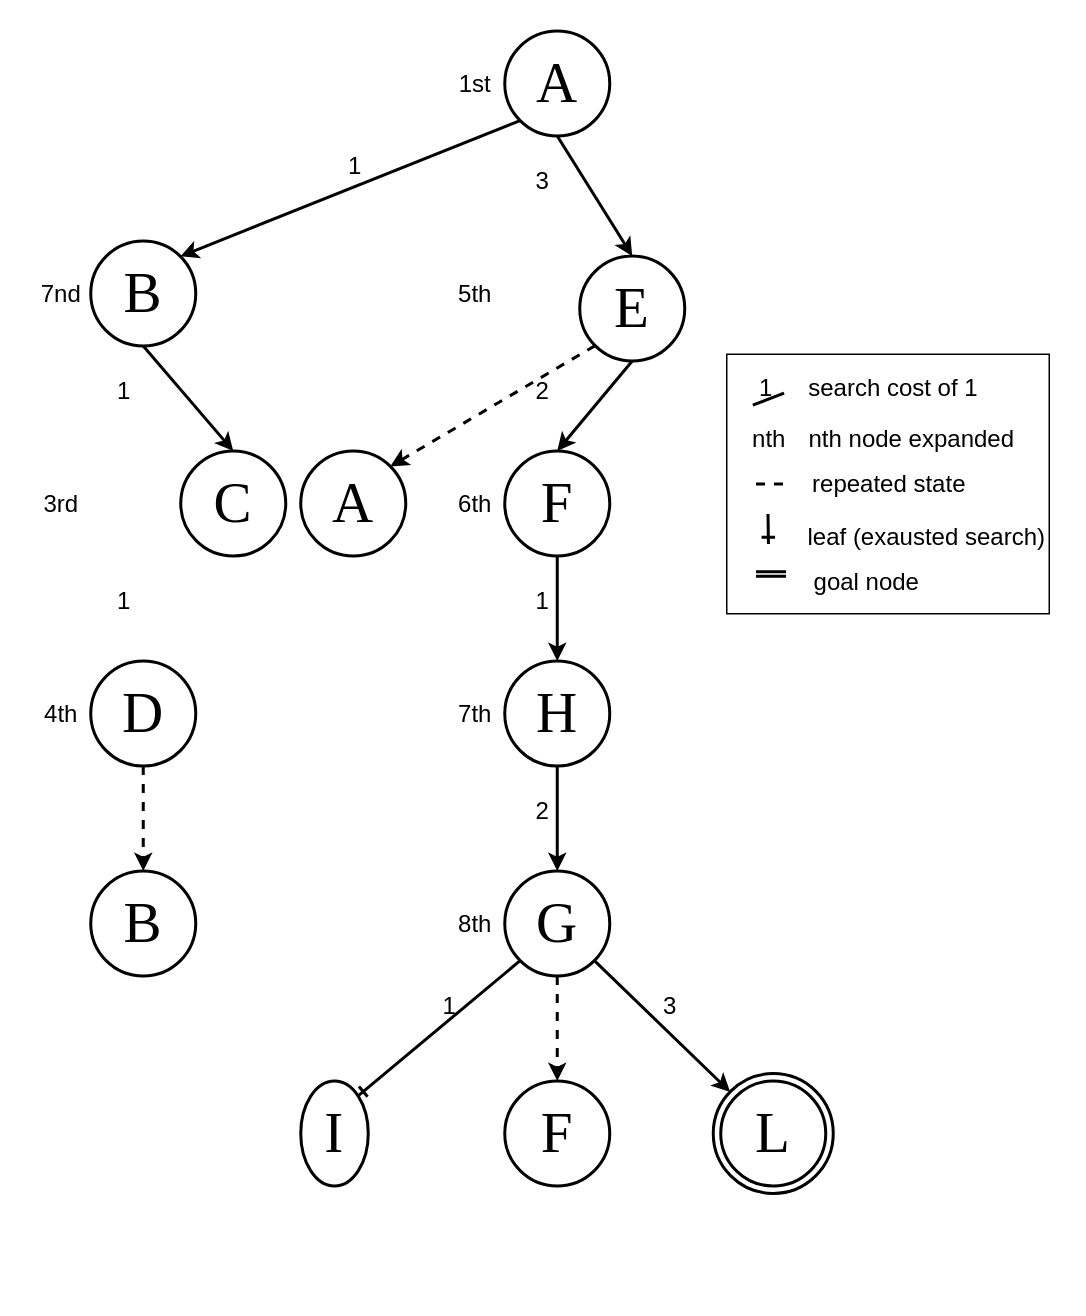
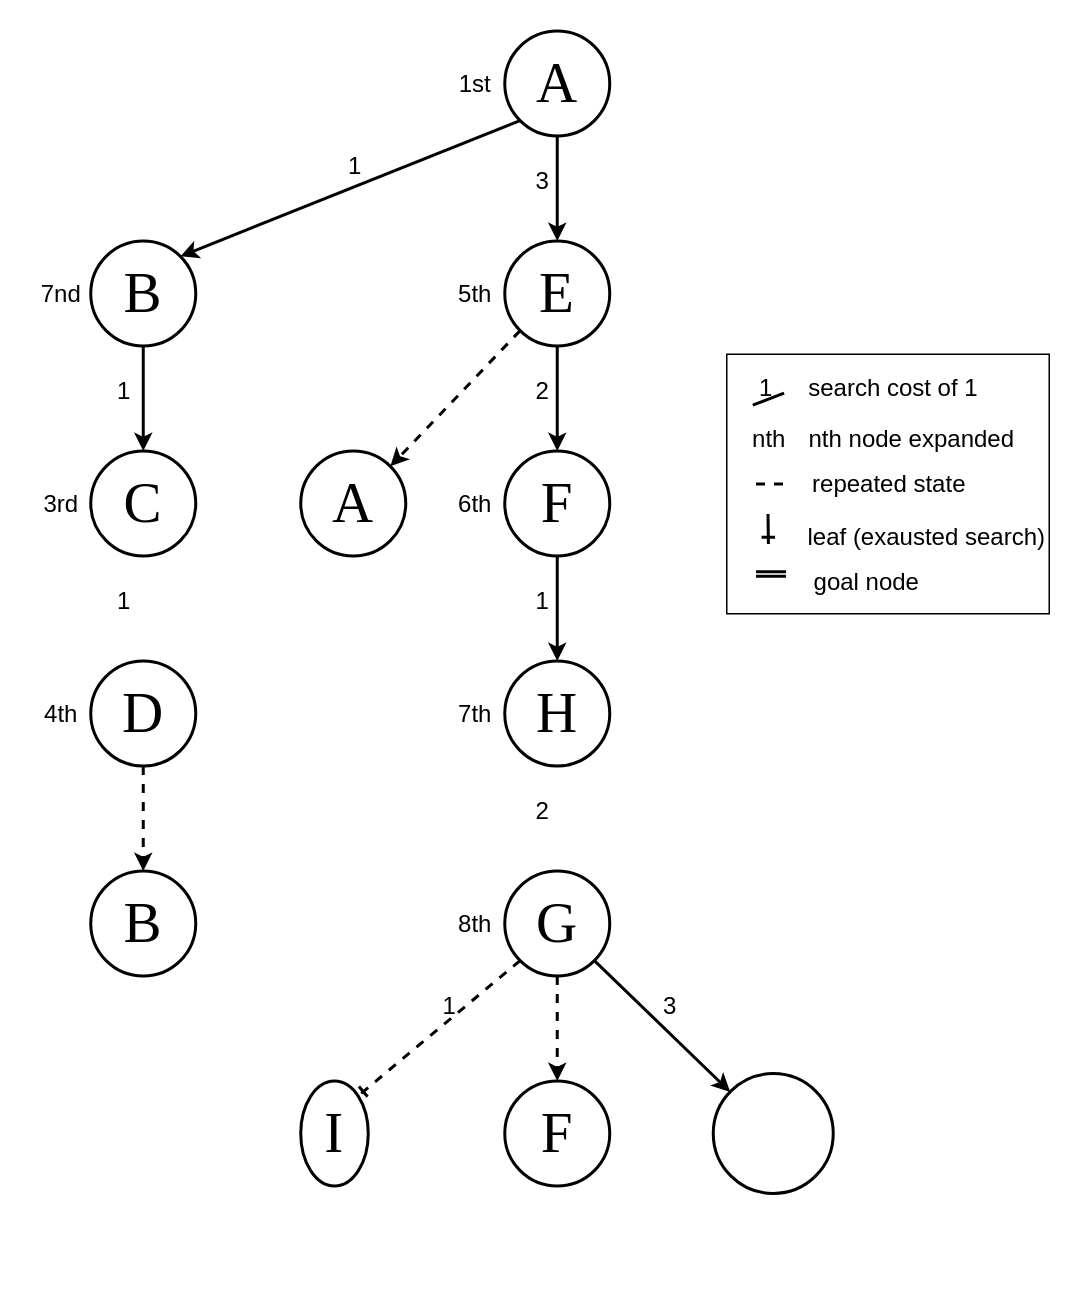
node "E": moved (632, 308) -> (557, 293)
node "C": moved (233, 503) -> (143, 503)
edge "H" -> "G": removed
edge "G" -> "I": style solid -> dashed
node "L": removed
